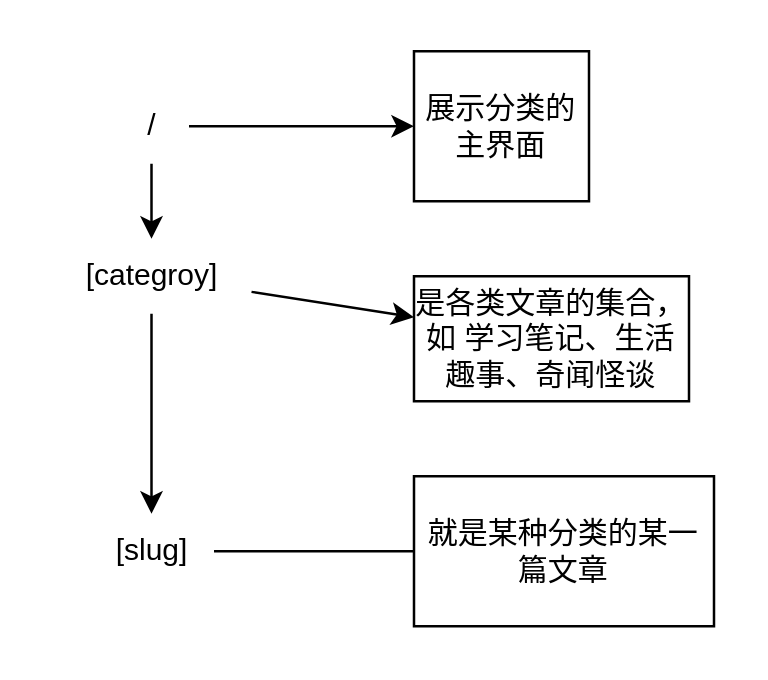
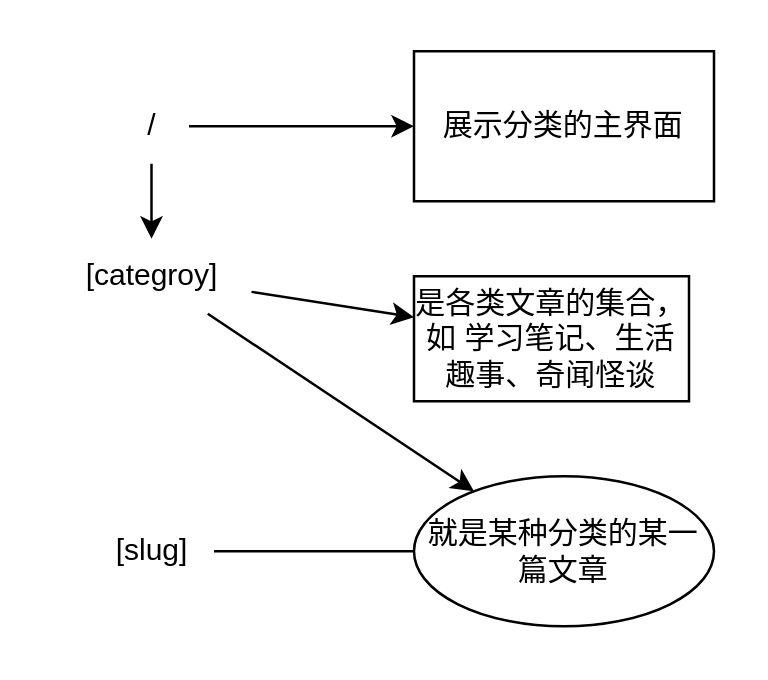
node "展示分类的主界面": size 175x150 -> 300x150
edge "[categroy]" -> "[slug]": now "[categroy]" -> "就是某种分类的某一篇文章"
node "就是某种分类的某一篇文章": shape rectangle -> ellipse
